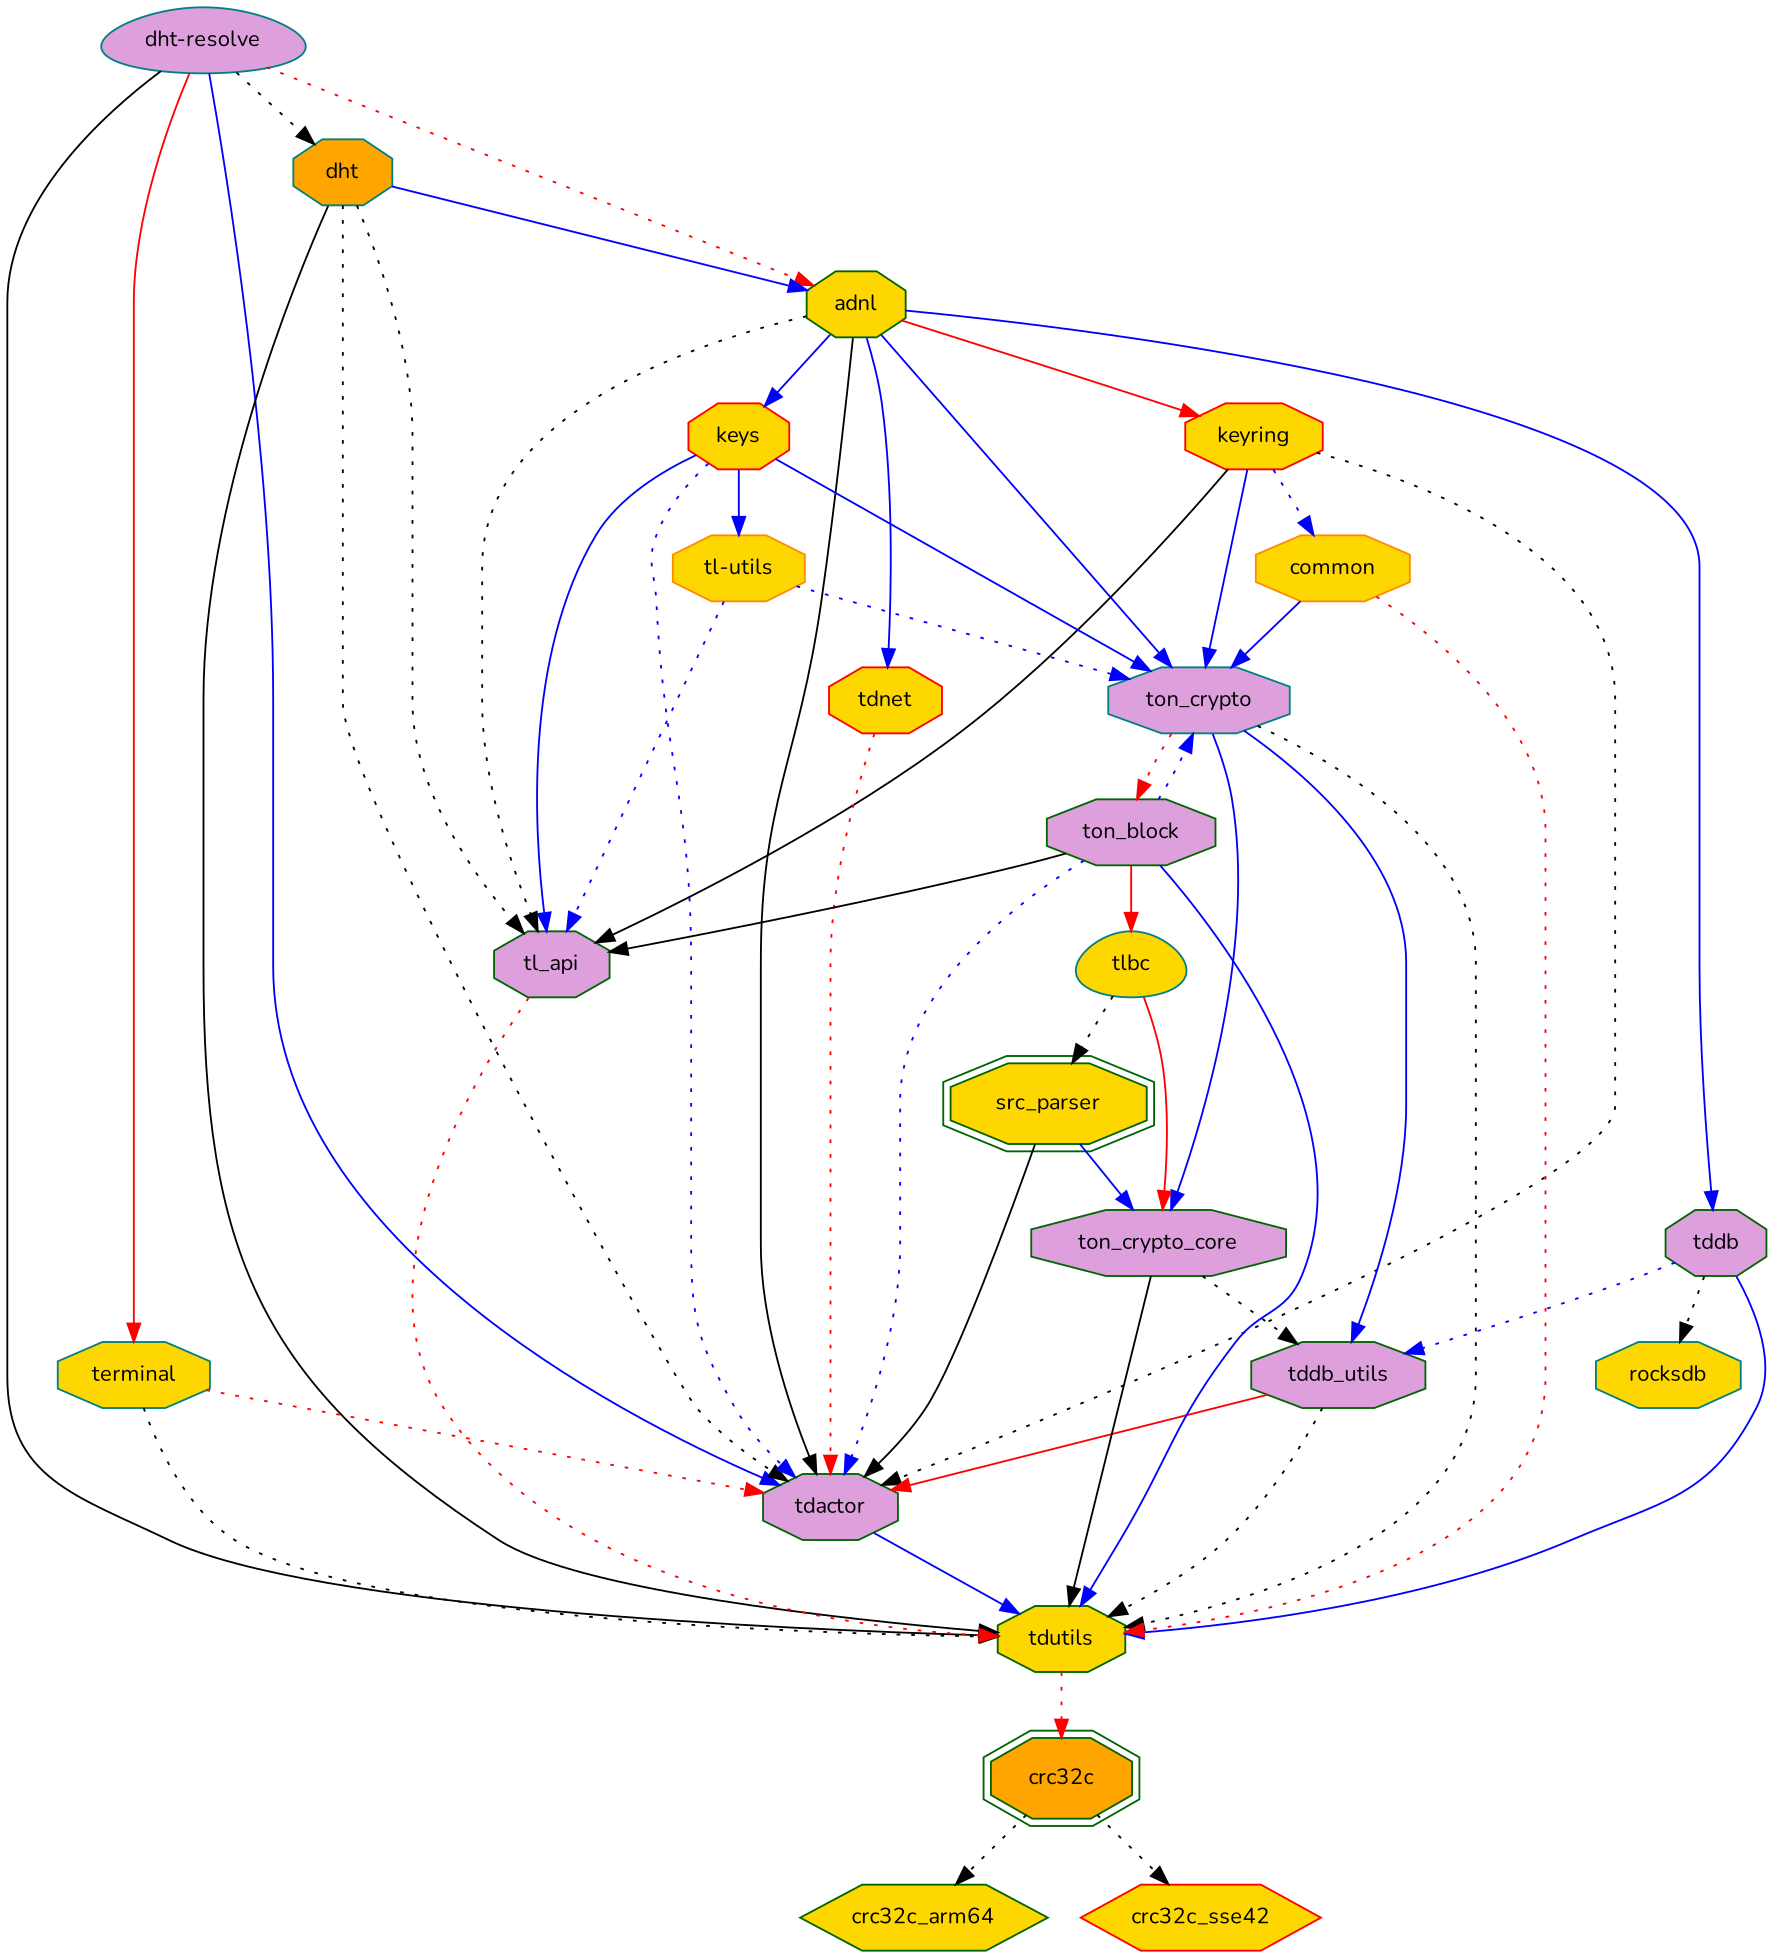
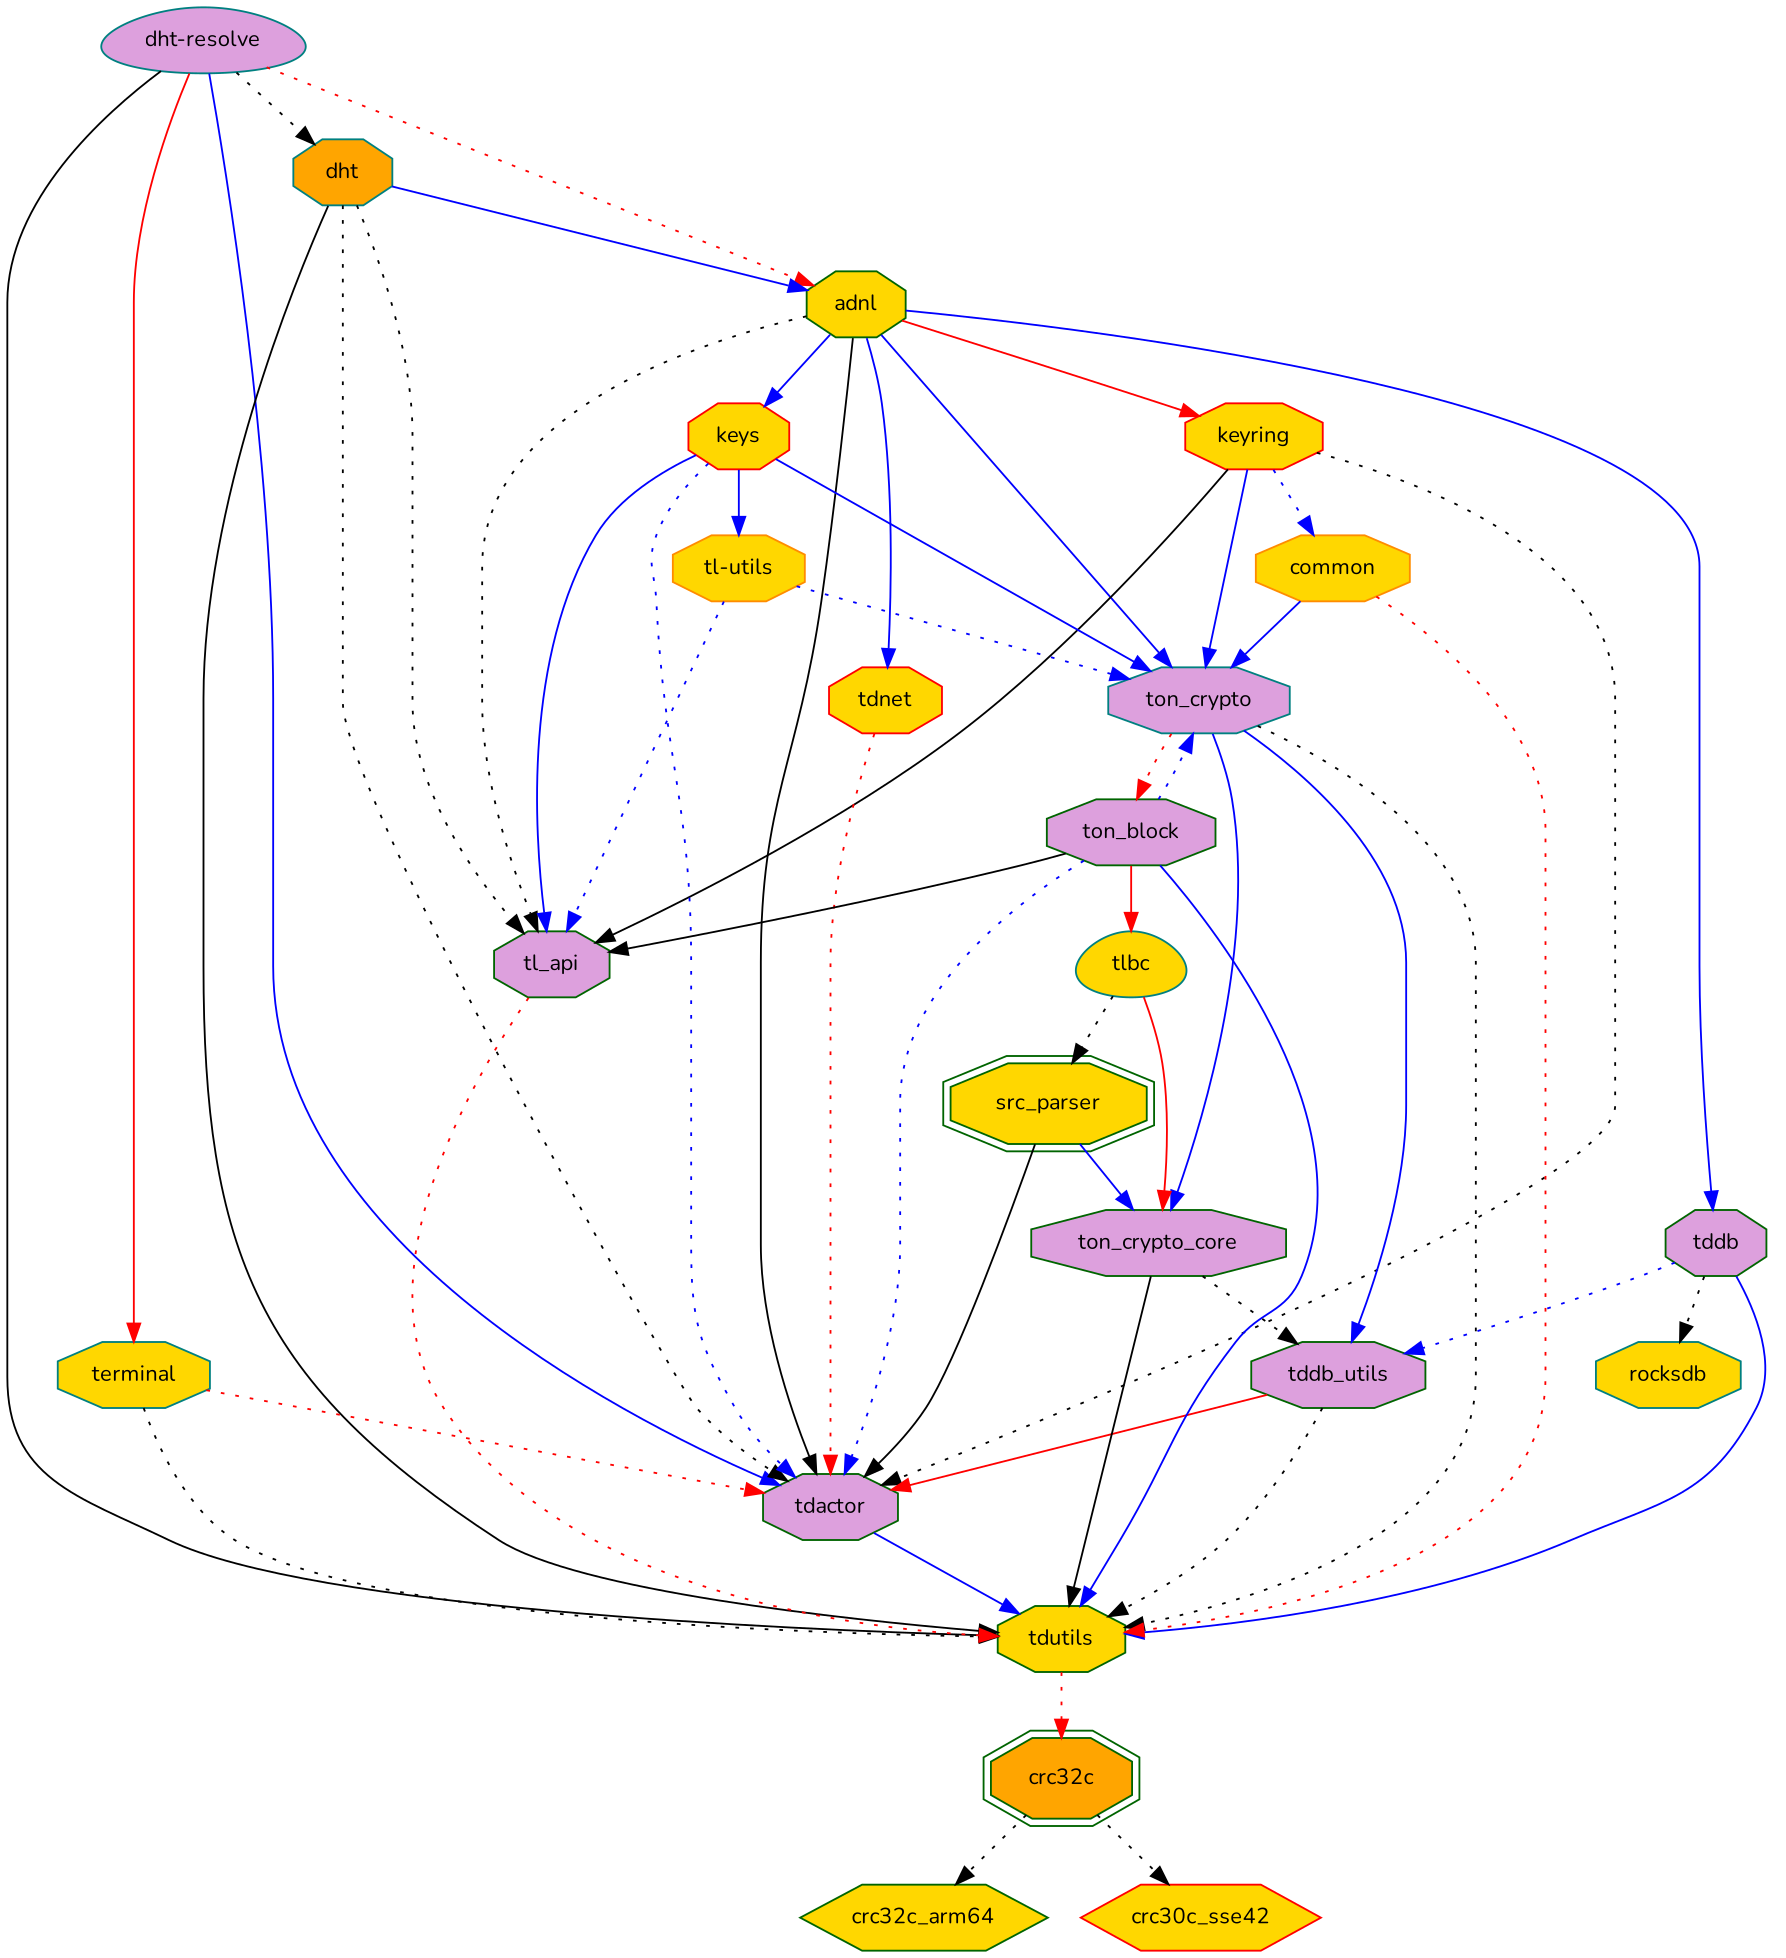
node "crc32c_sse42": label "crc32c_sse42" -> "crc30c_sse42"
